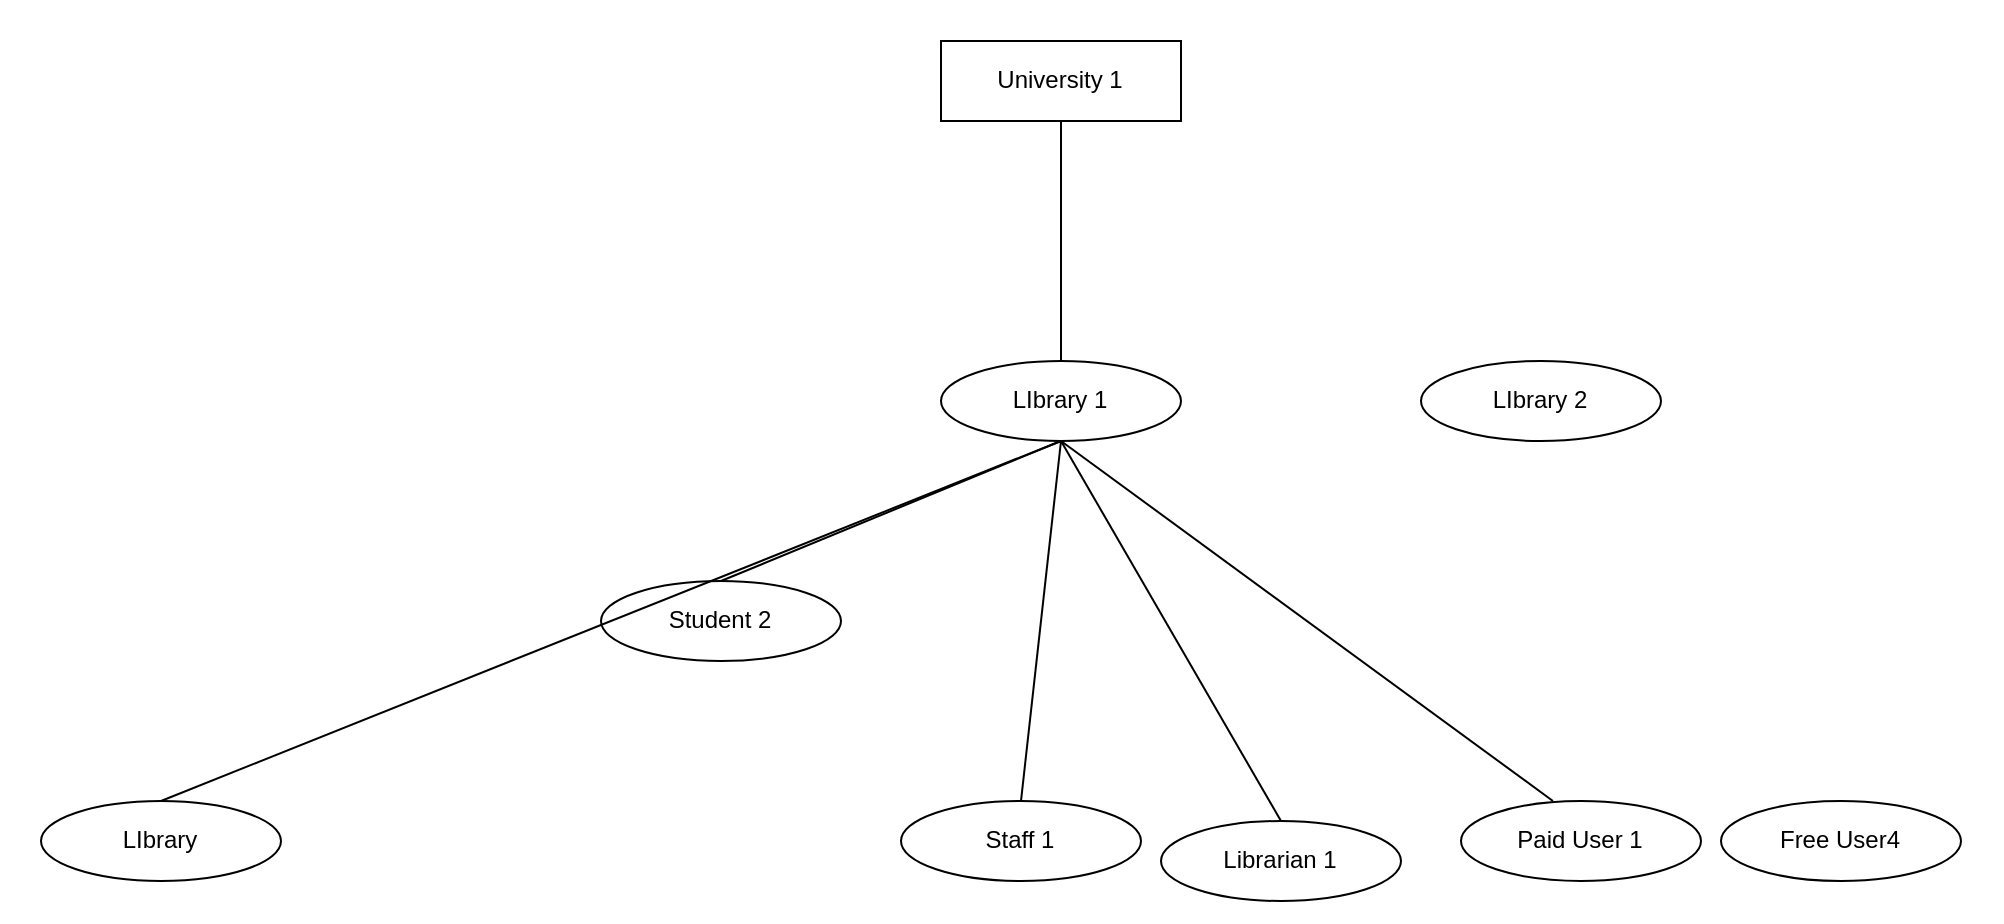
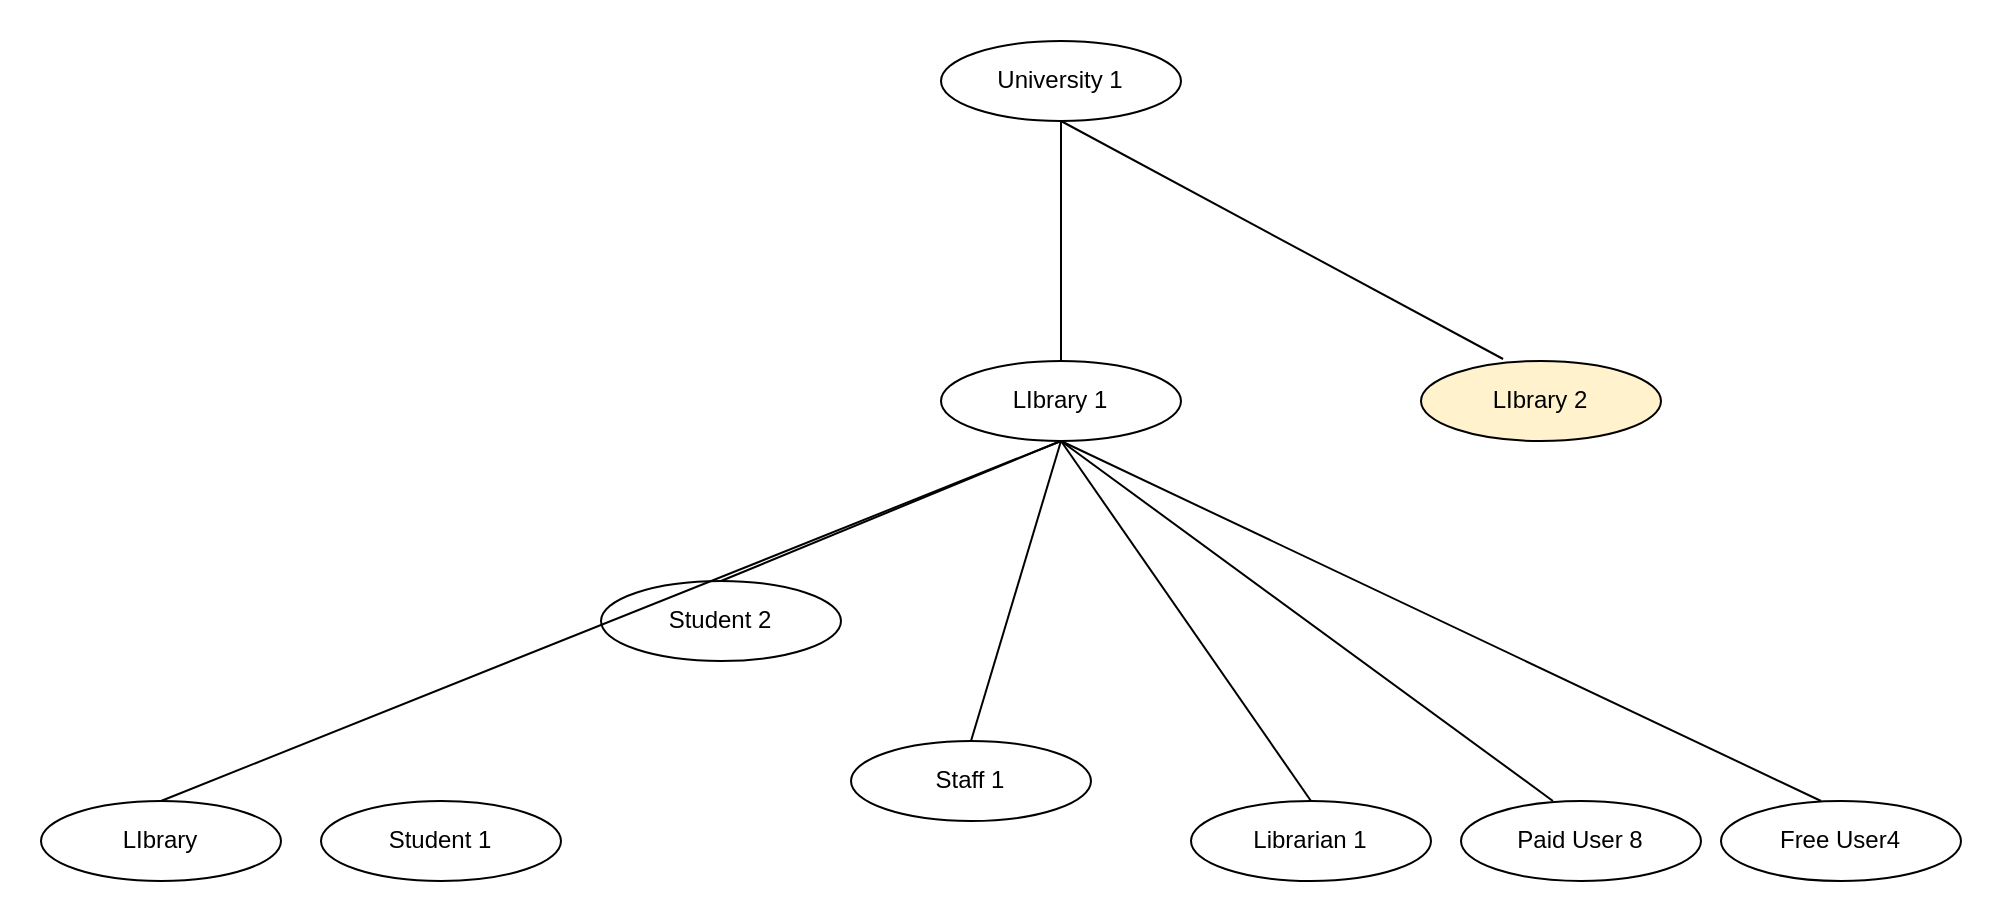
node "University 1": shape rectangle -> ellipse
edge "University 1" -- "LIbrary 2": added
node "LIbrary 2": fillcolor #ffffff -> #fff2cc
edge "LIbrary 1" -- "Free User4": added
node "Student 1": added
node "Staff 1": moved (1021, 841) -> (971, 781)
node "Paid User 1": label "Paid User 1" -> "Paid User 8"
node "Librarian 1": moved (1281, 861) -> (1311, 841)
